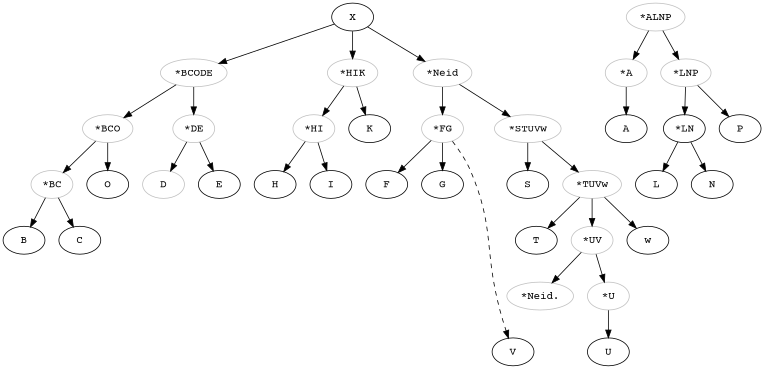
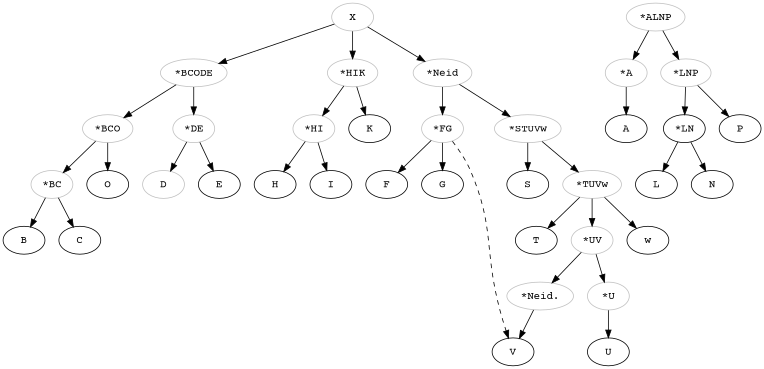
node "X": color black -> grey
edge "*Neid." -> "V": added
